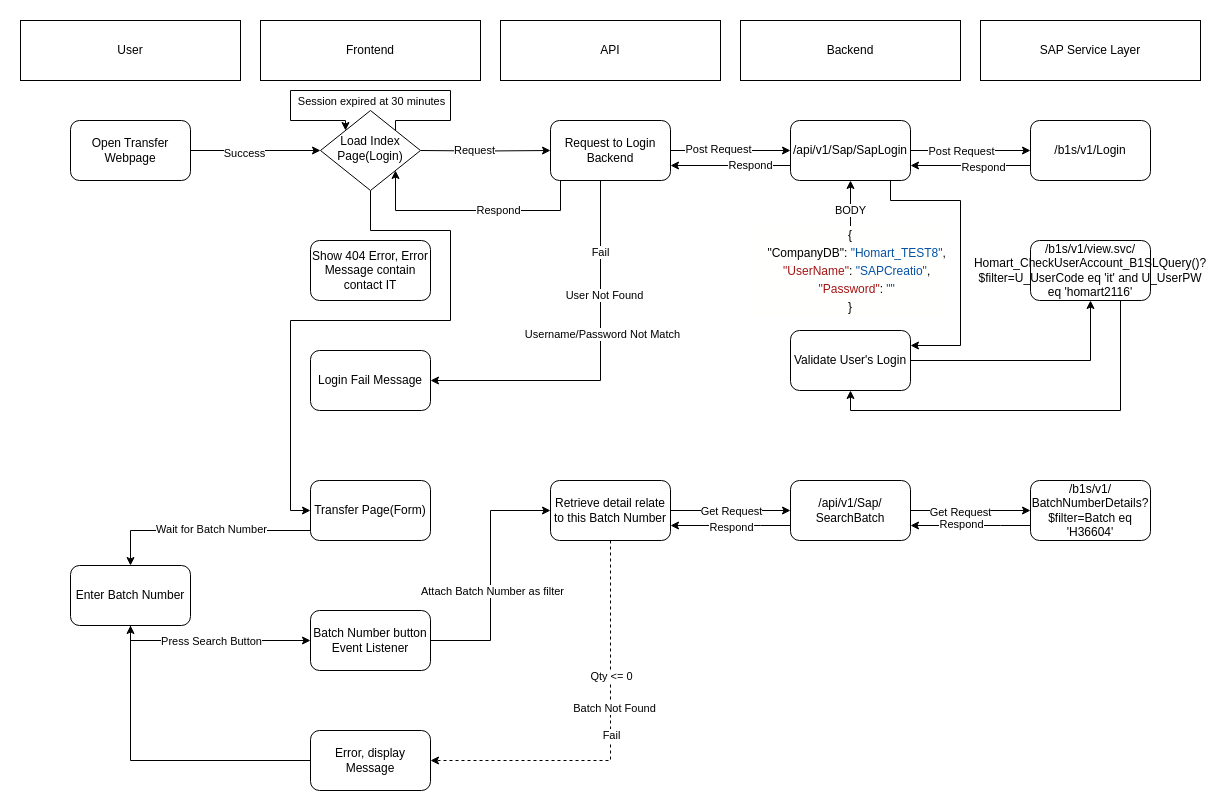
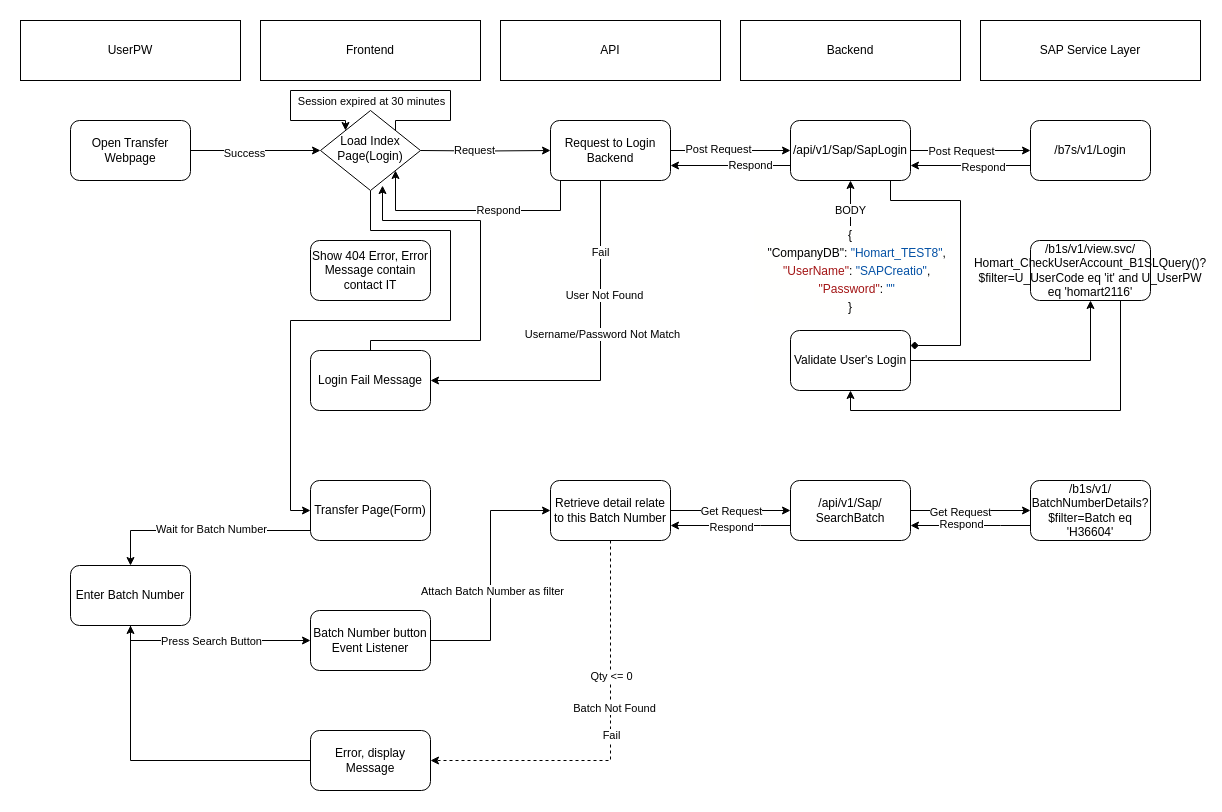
node "User": label "User" -> "UserPW"
node "/b1s/v1/Login": label "/b1s/v1/Login" -> "/b7s/v1/Login"
edge "Login Fail Message" -> "Load Index Page(Login)": added
edge "/api/v1/Sap/SapLogin" -> "Validate User's Login": arrowhead classic -> diamond
